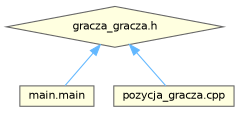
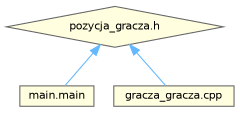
node "gracza_gracza.h": label "gracza_gracza.h" -> "pozycja_gracza.h"
node "pozycja_gracza.cpp": label "pozycja_gracza.cpp" -> "gracza_gracza.cpp"
